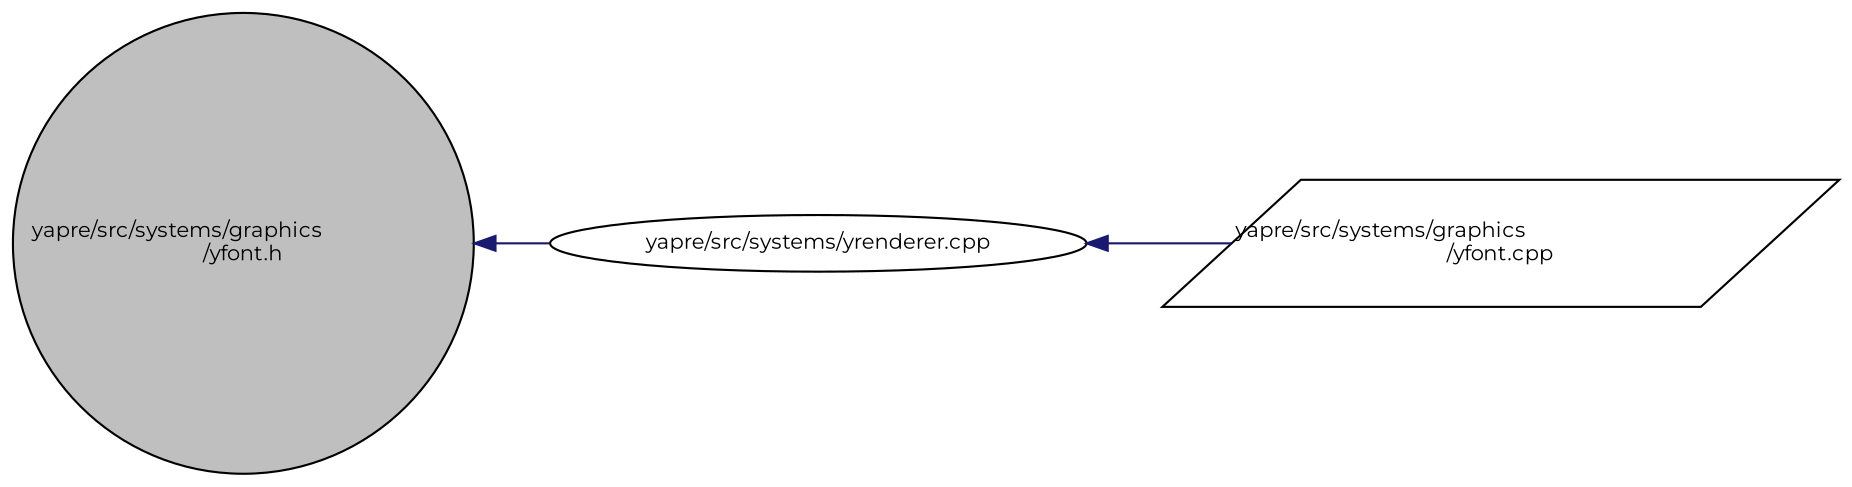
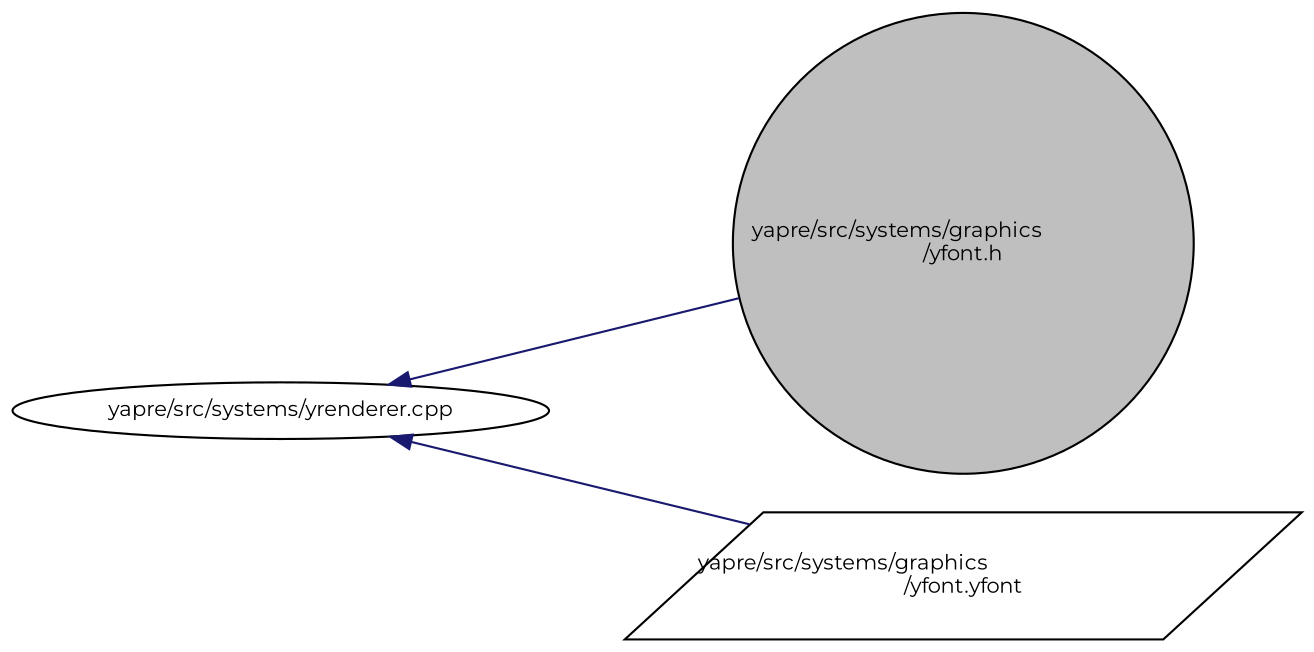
edge "yapre/src/systems/yrenderer.cpp" -> "yapre/src/systems/graphics /yfont.h": reversed
node "yapre/src/systems/graphics /yfont.cpp": label "yapre/src/systems/graphics /yfont.cpp" -> "yapre/src/systems/graphics /yfont.yfont"
